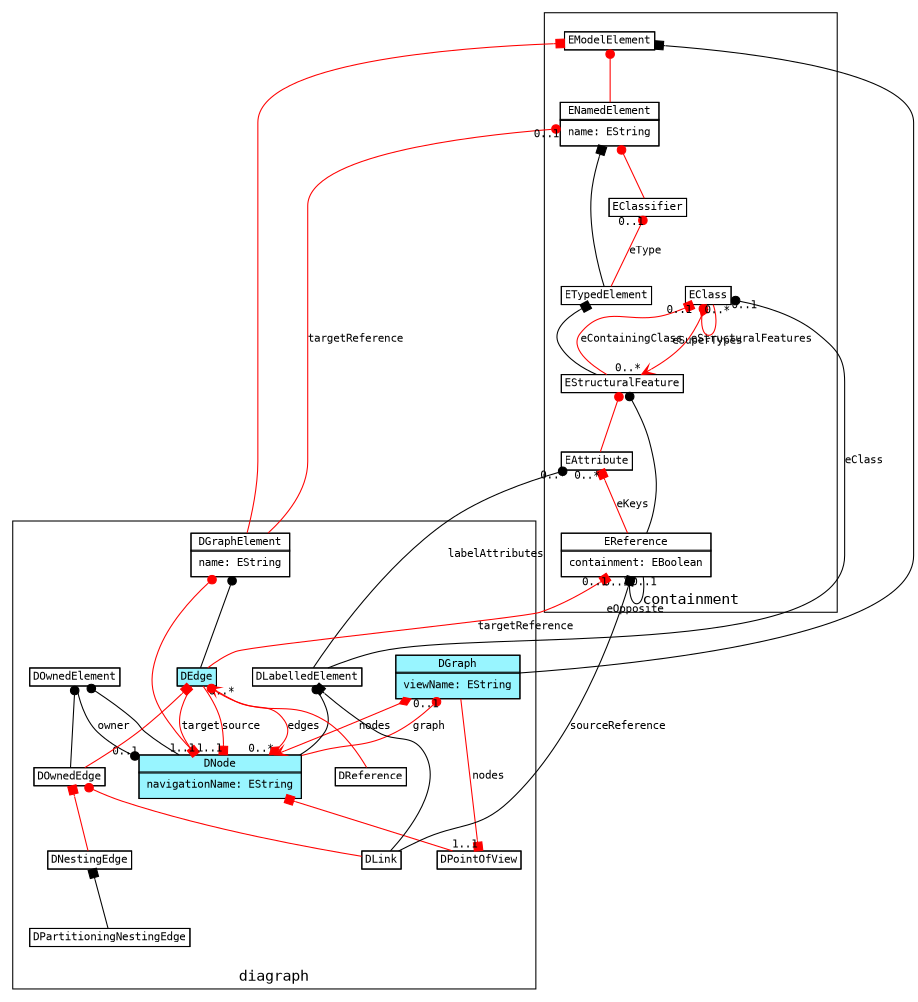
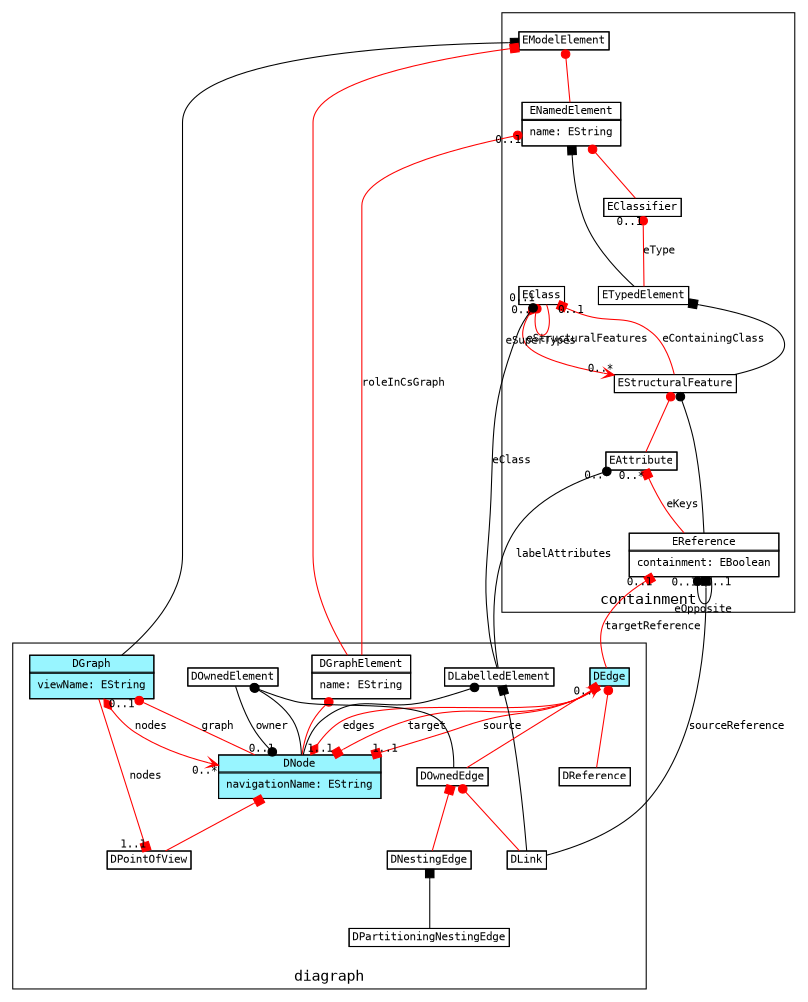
edge "DGraphElement" -> "ENamedElement": label "targetReference" -> "roleInCsGraph"
edge "DEdge" -> "DGraphElement": removed
